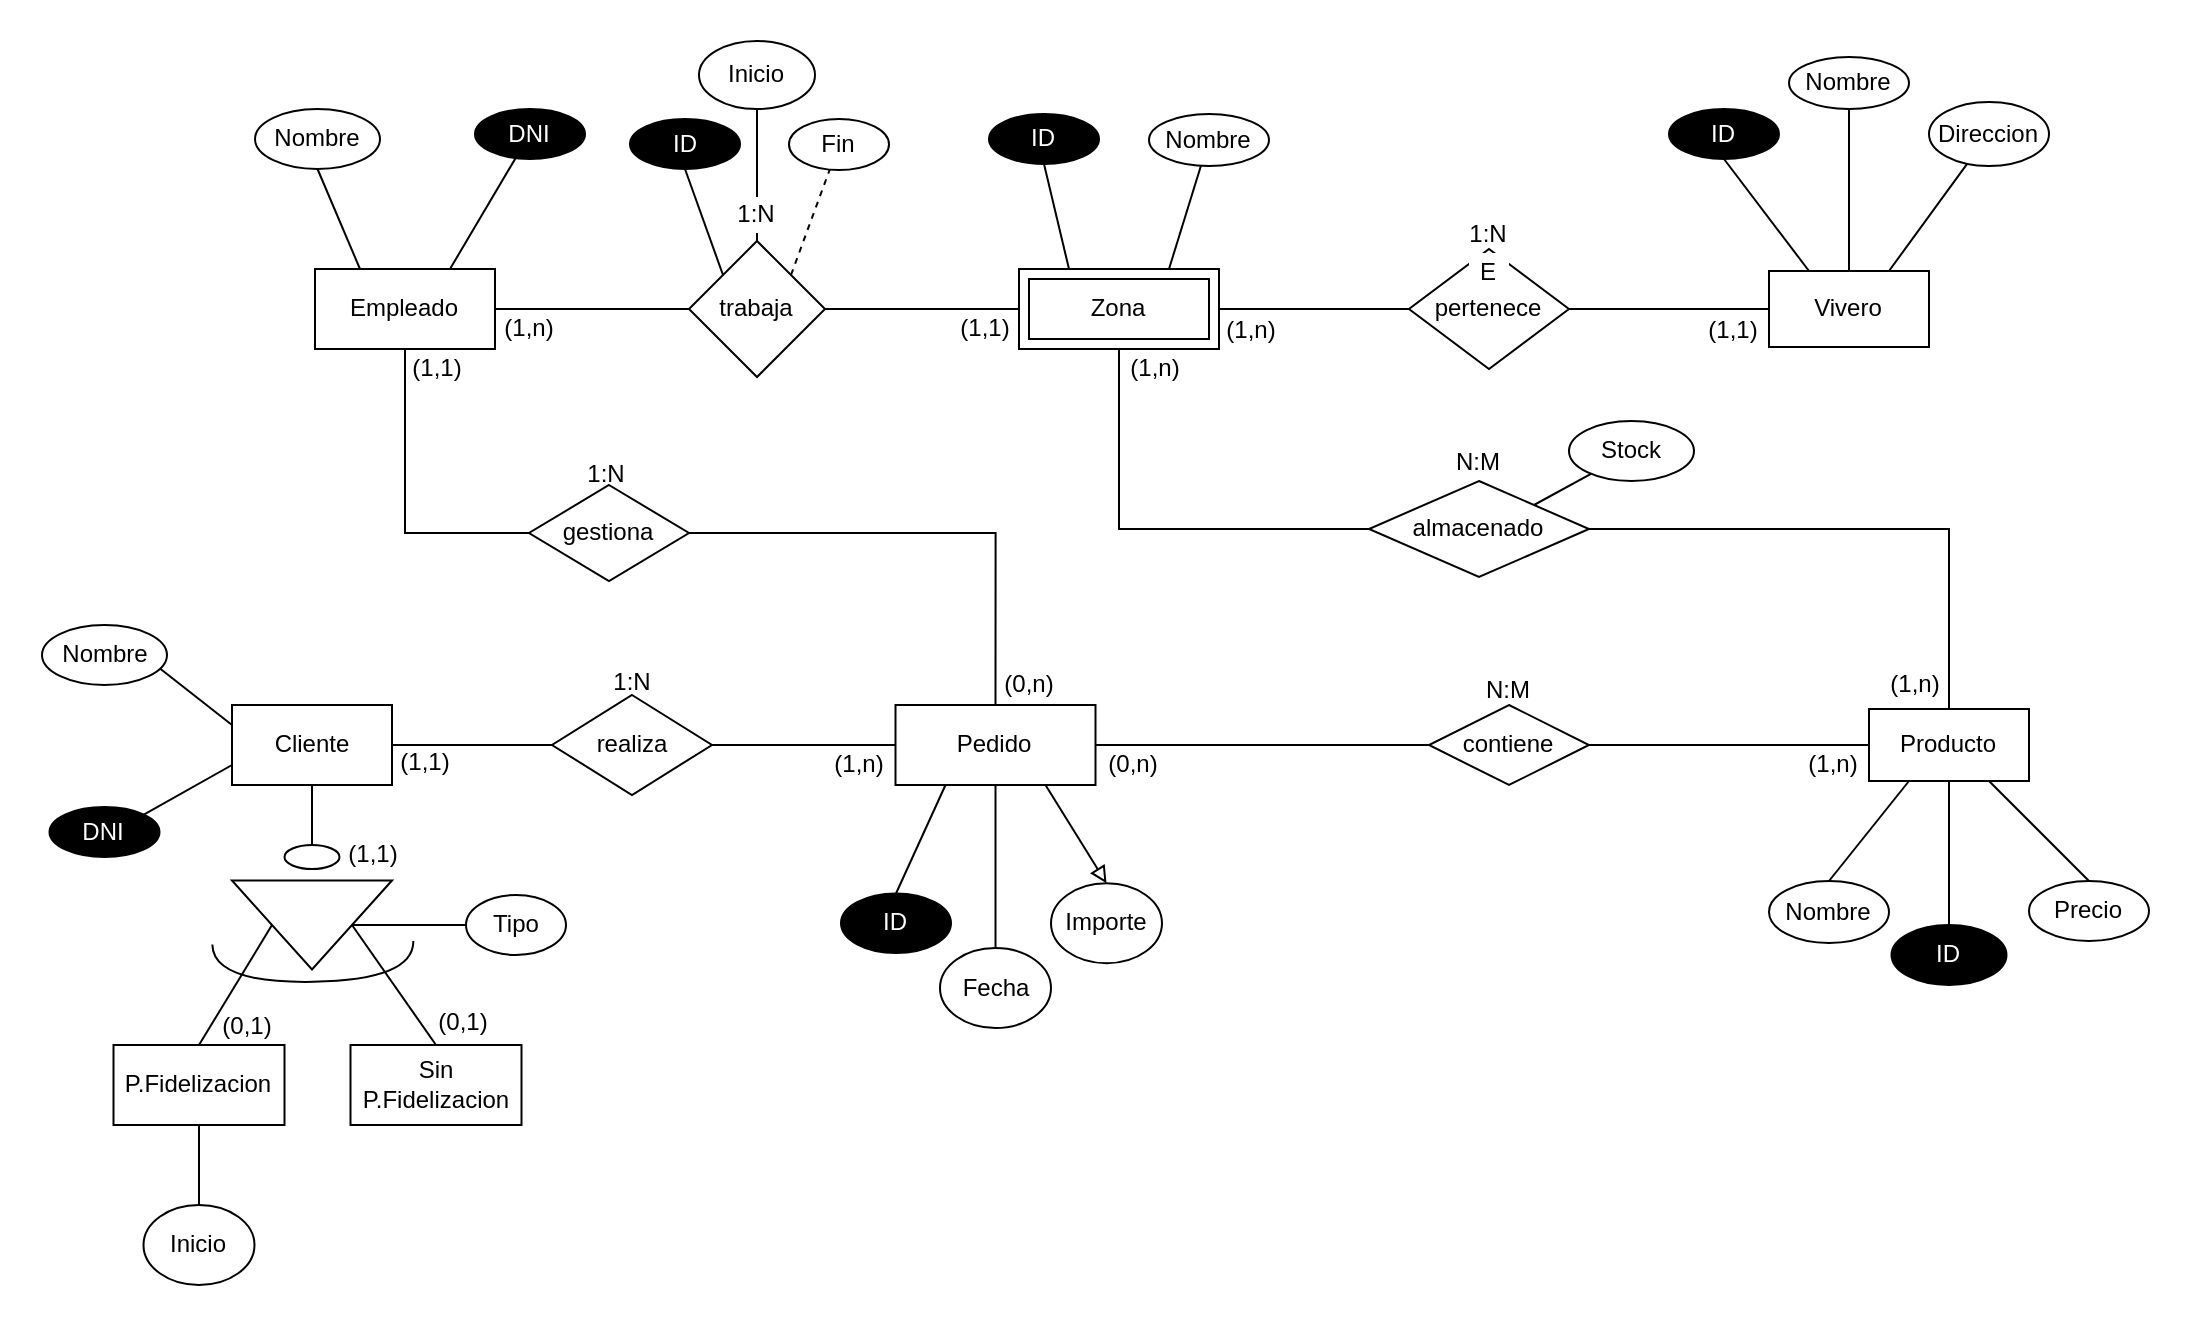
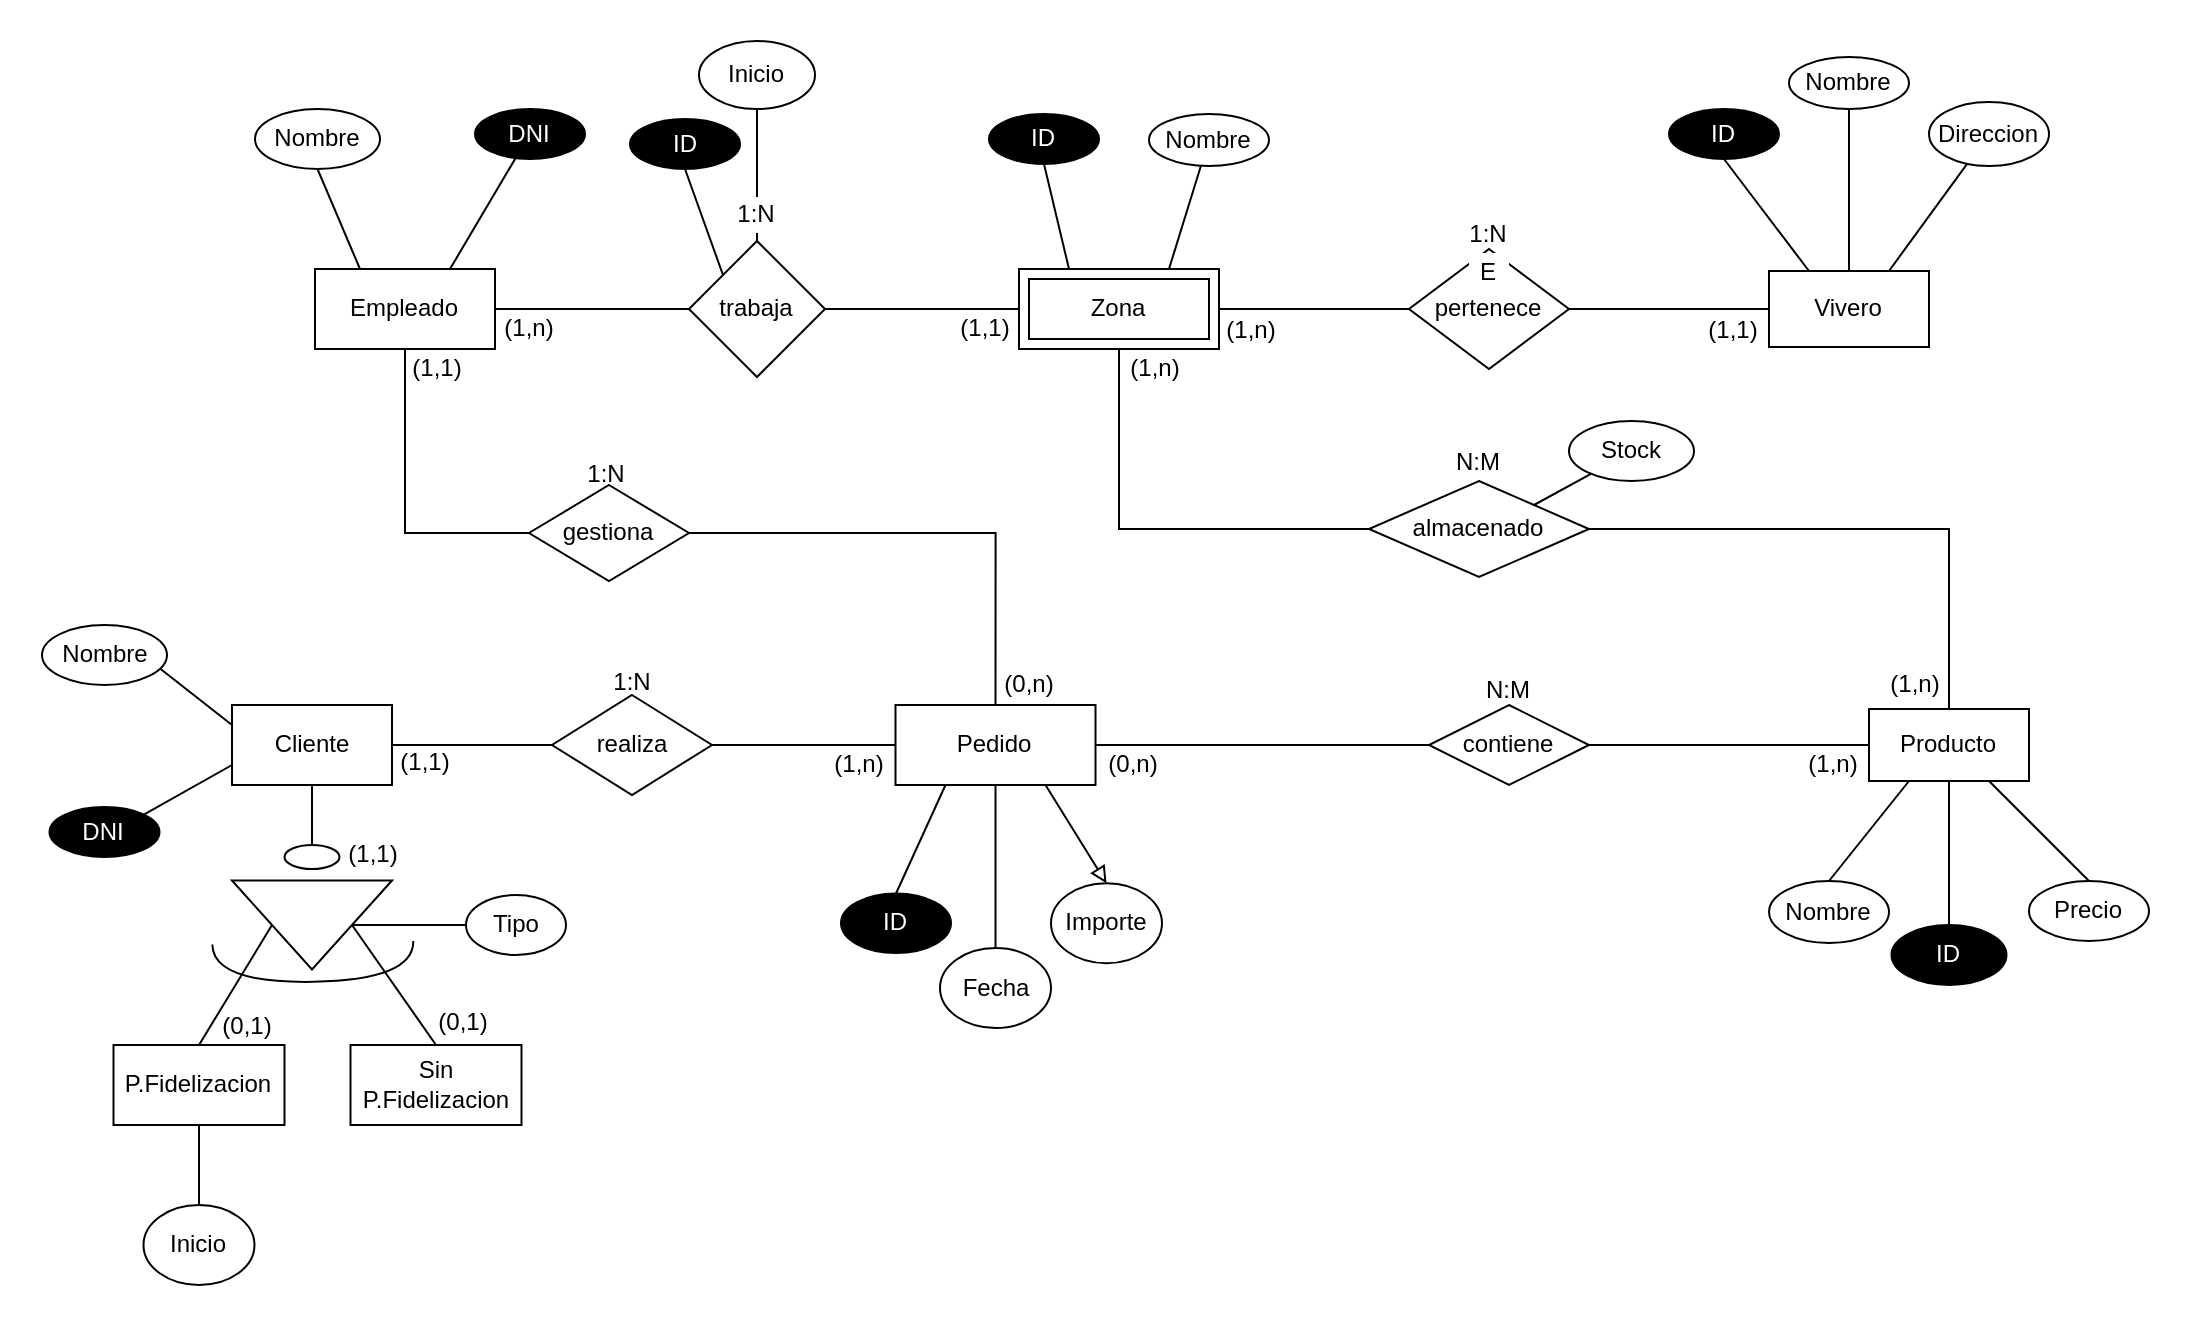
node "Fin": removed
edge "Fin" -- "trabaja": removed
